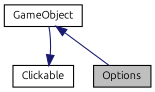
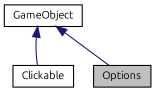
edge "GameObject" -> "Clickable": reversed
